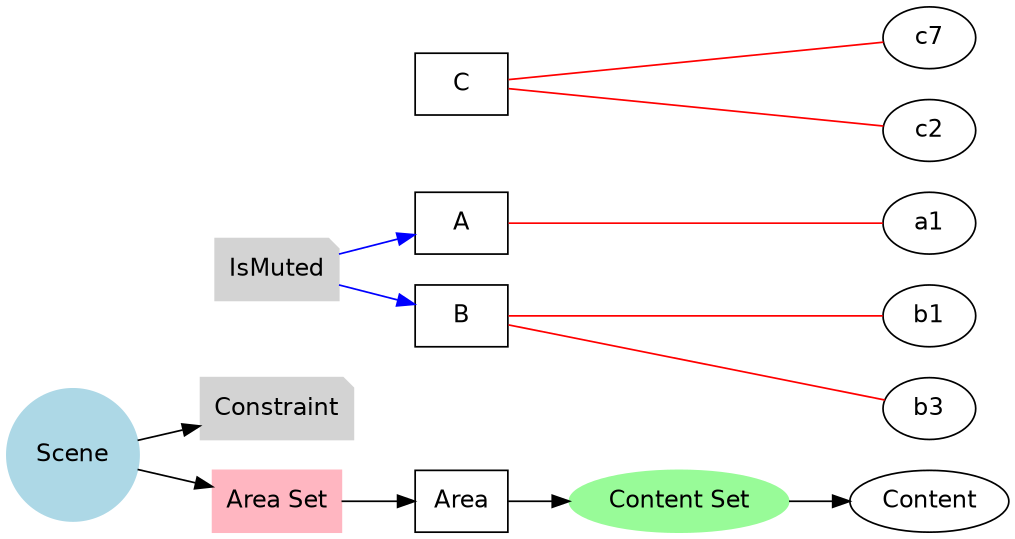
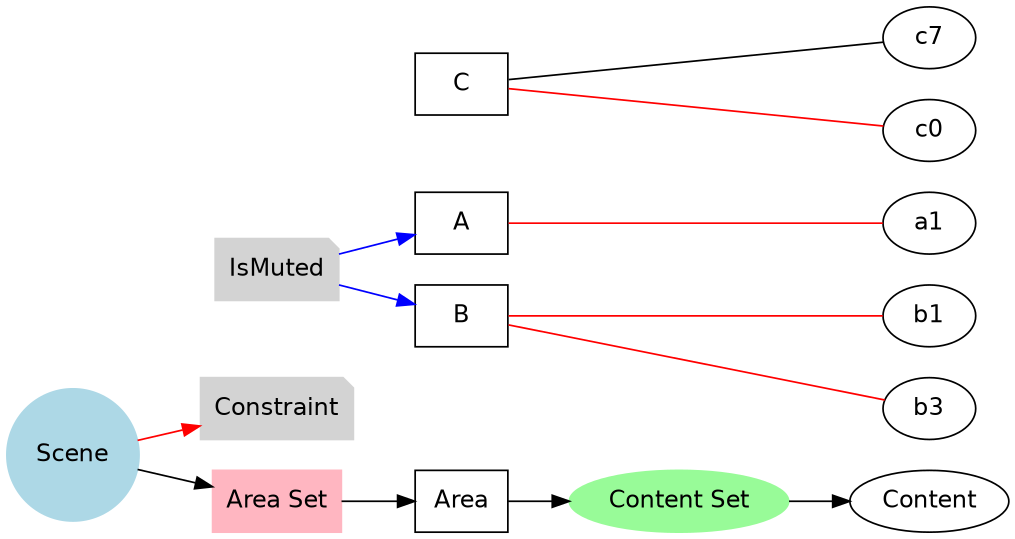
edge "c7" -- "C": color red -> black
node "c2": label "c2" -> "c0"
edge "Scene" -> "Constraint": color black -> red
